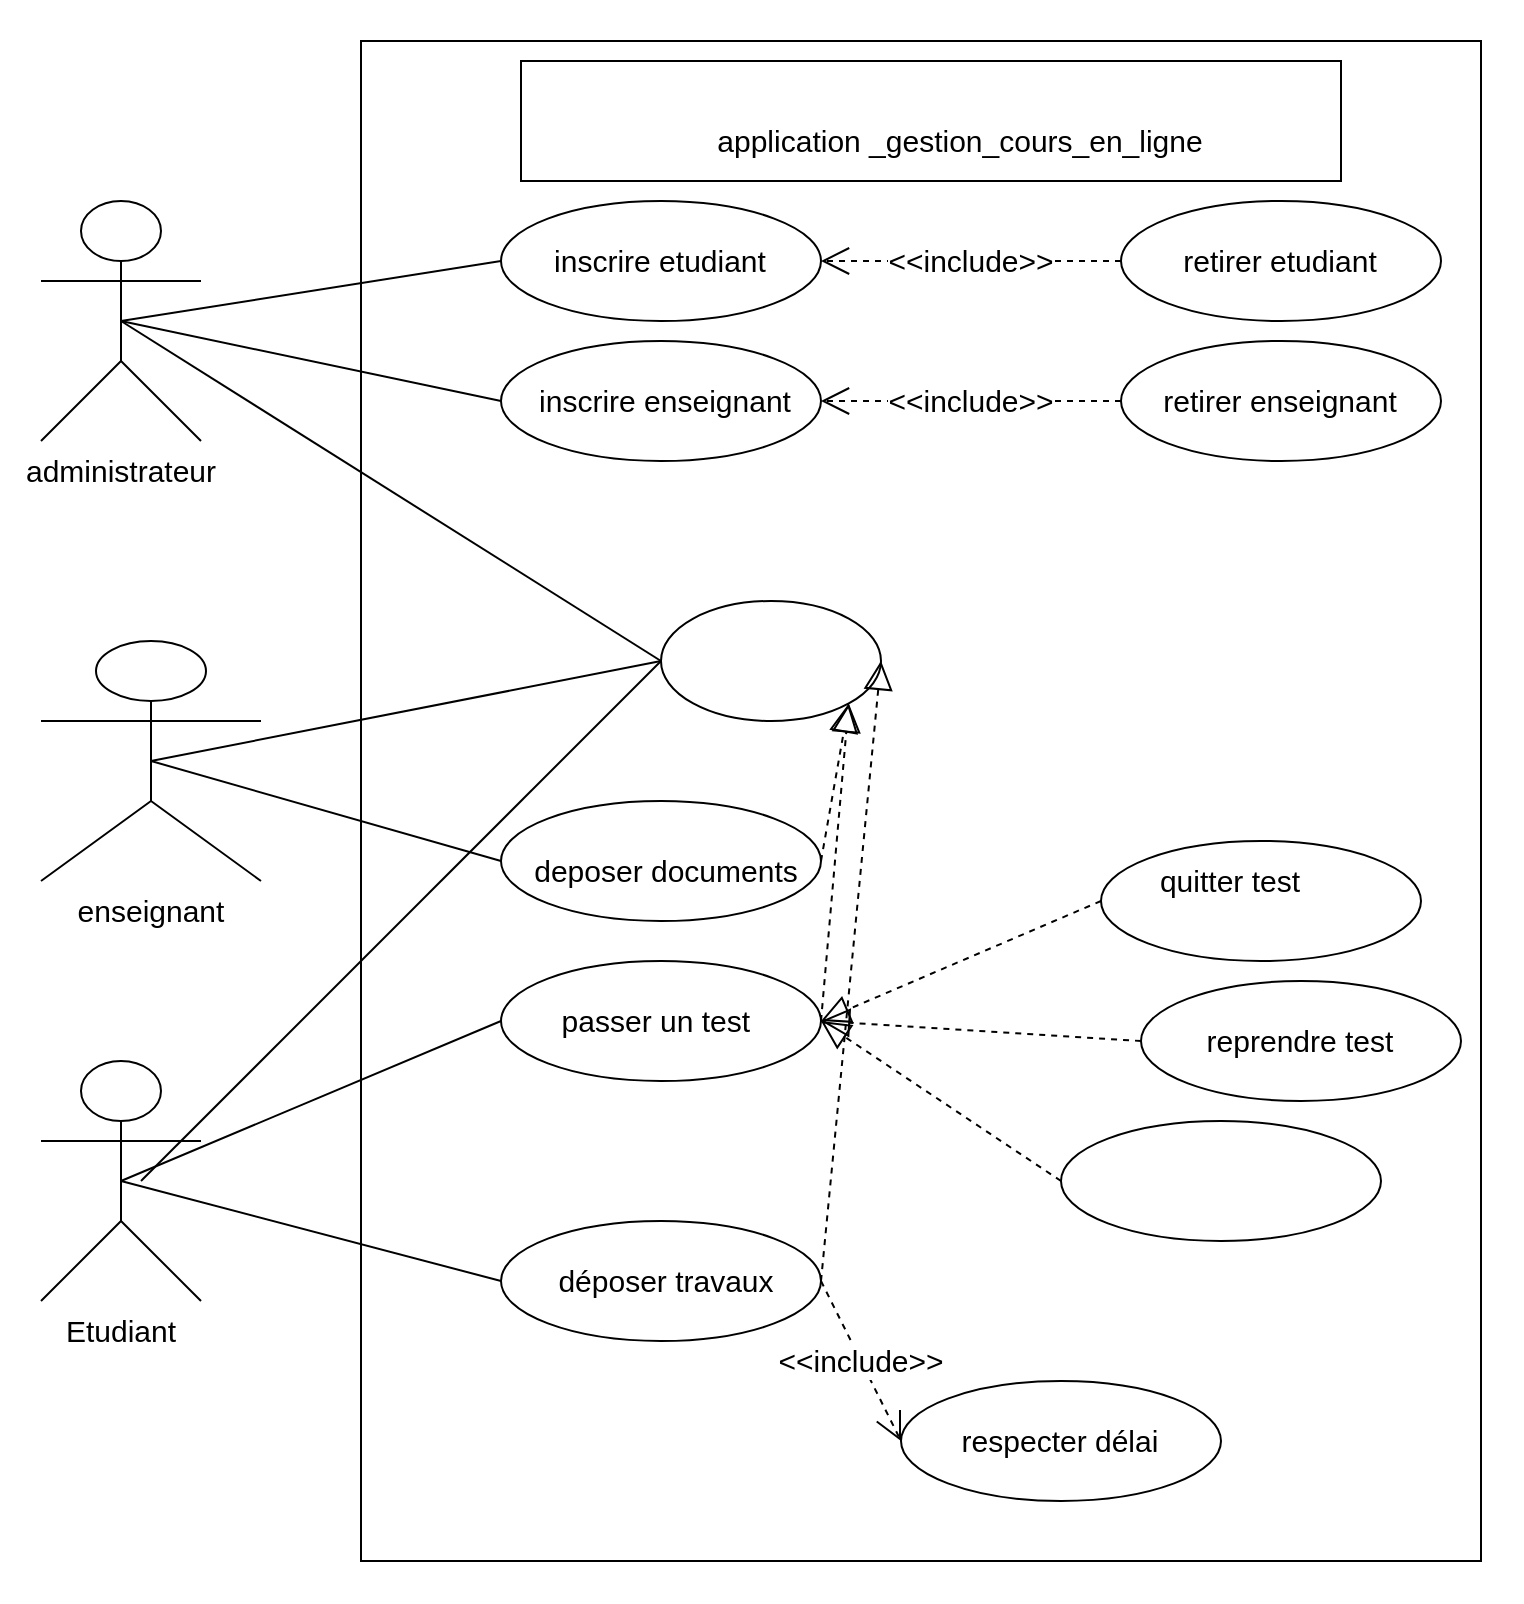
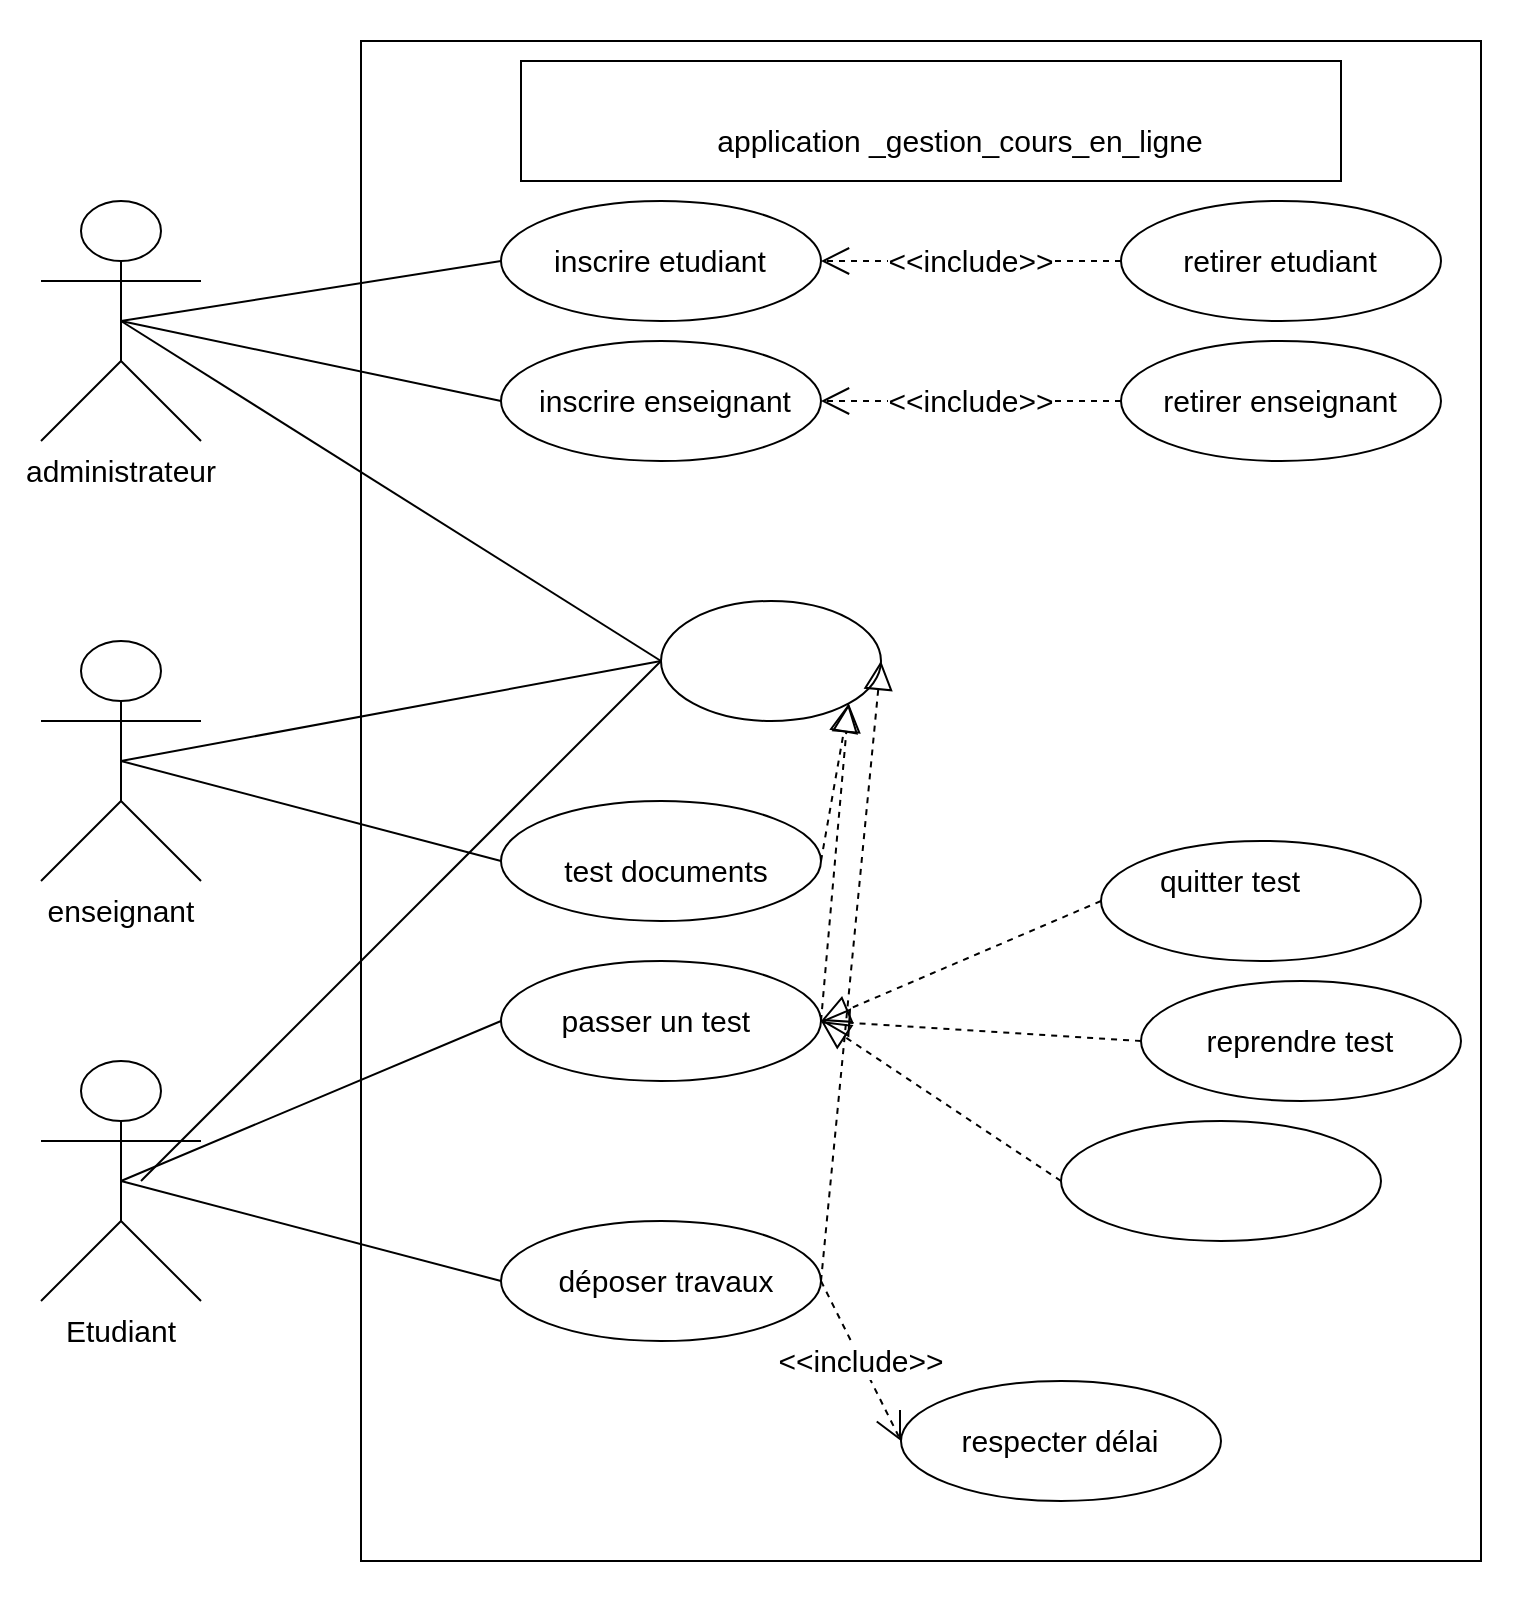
node "enseignant": size 220x240 -> 160x240
node "deposer documents": label "deposer documents" -> "test documents"
